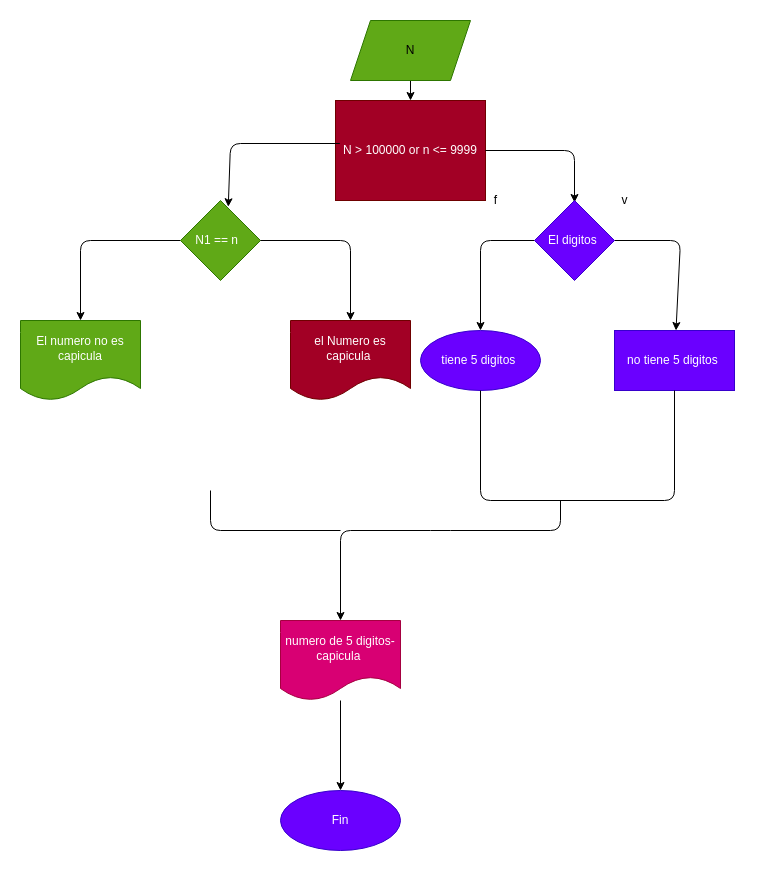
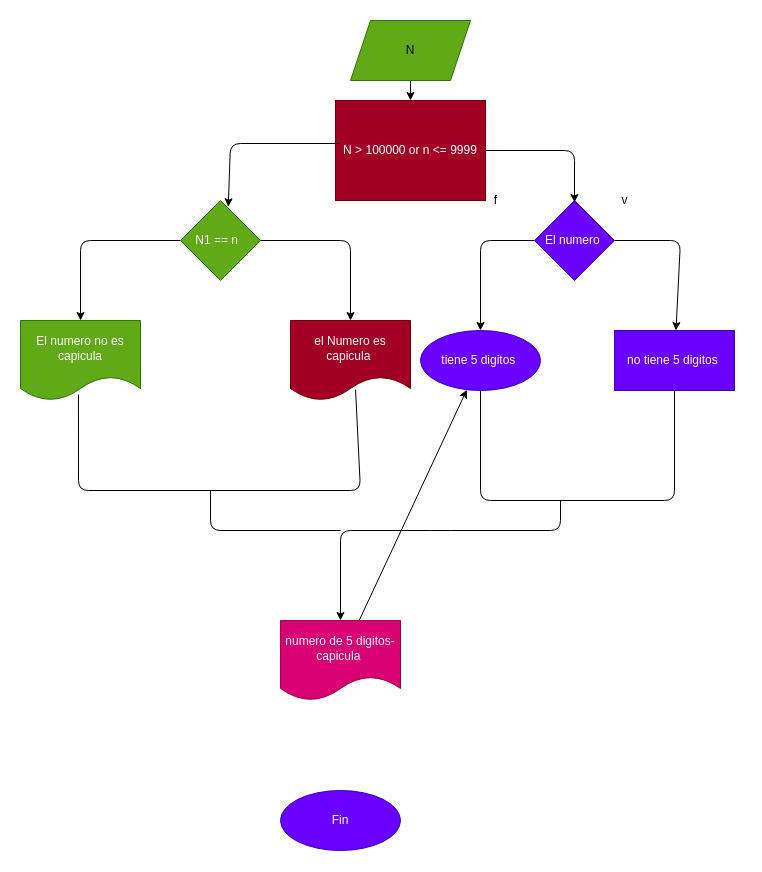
node "El digitos": label "El digitos" -> "El numero"
edge "El numero no es capicula" -- "el Numero es capicula": added
edge "numero de 5 digitos- capicula" -> "Fin": now "numero de 5 digitos- capicula" -> "tiene 5 digitos"
